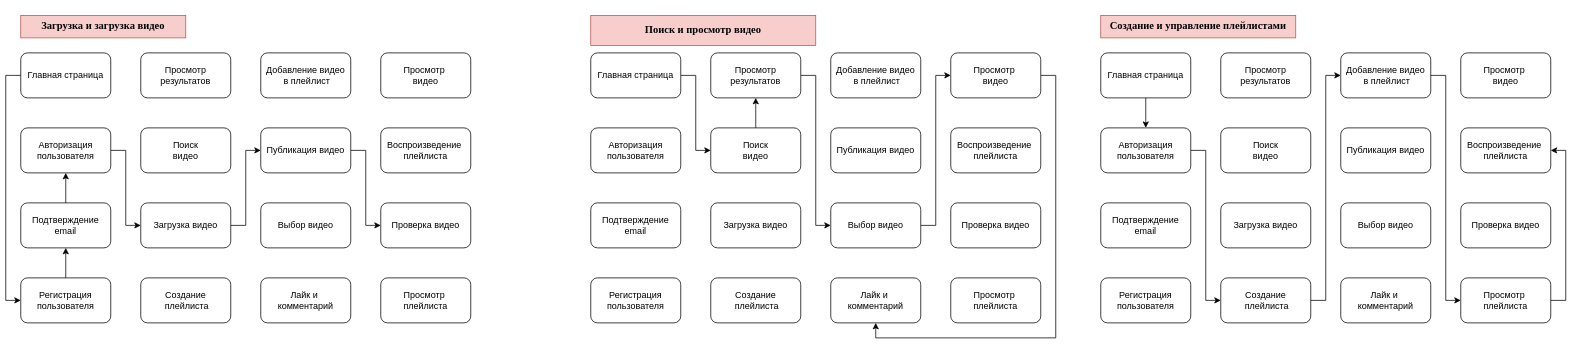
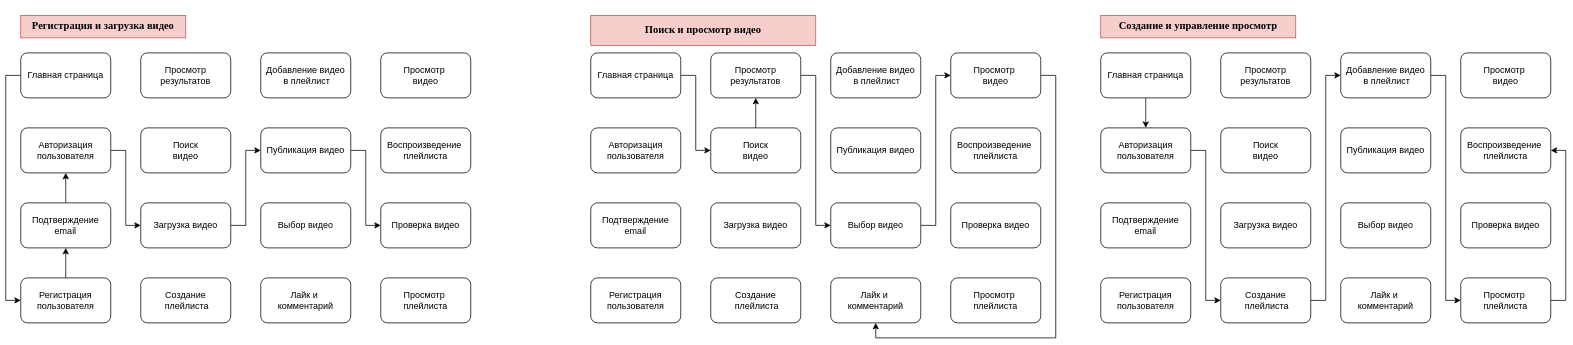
node "Загрузка и загрузка видео": label "Загрузка и загрузка видео" -> "Регистрация и загрузка видео"
node "Создание и управление плейлистами": label "Создание и управление плейлистами" -> "Создание и управление просмотр"
